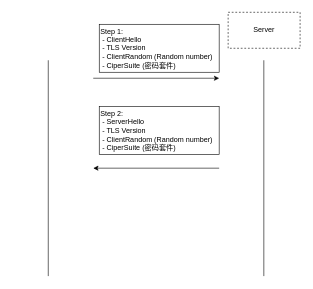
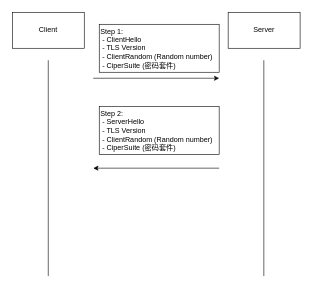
node "Client": added
node "Server": style dashed -> solid
